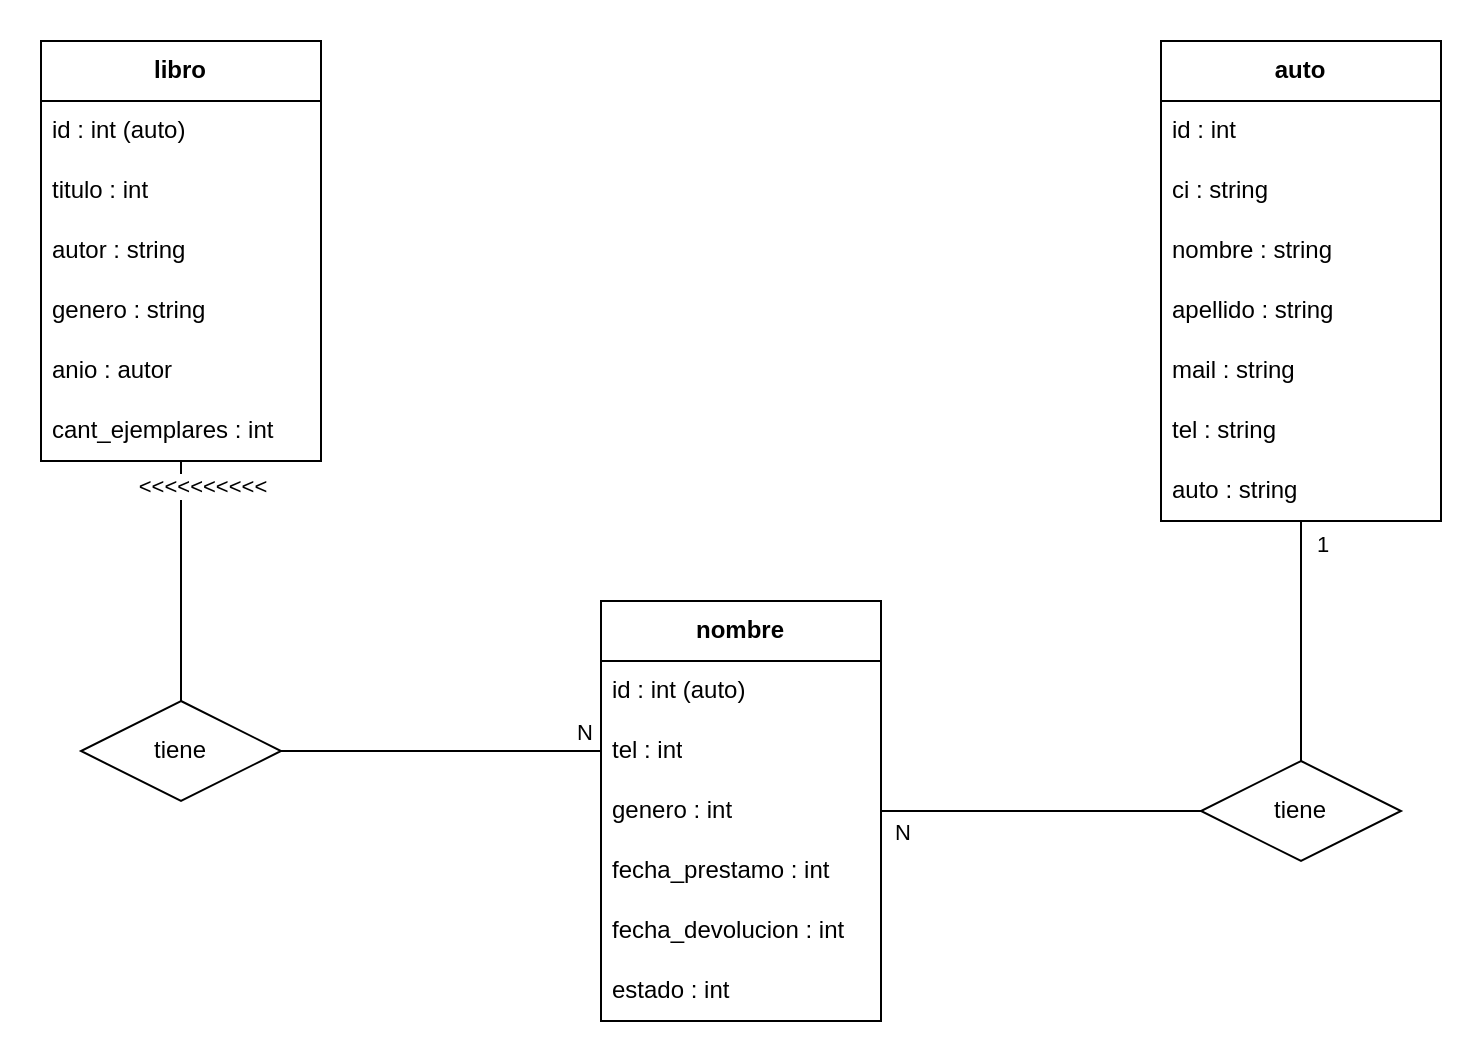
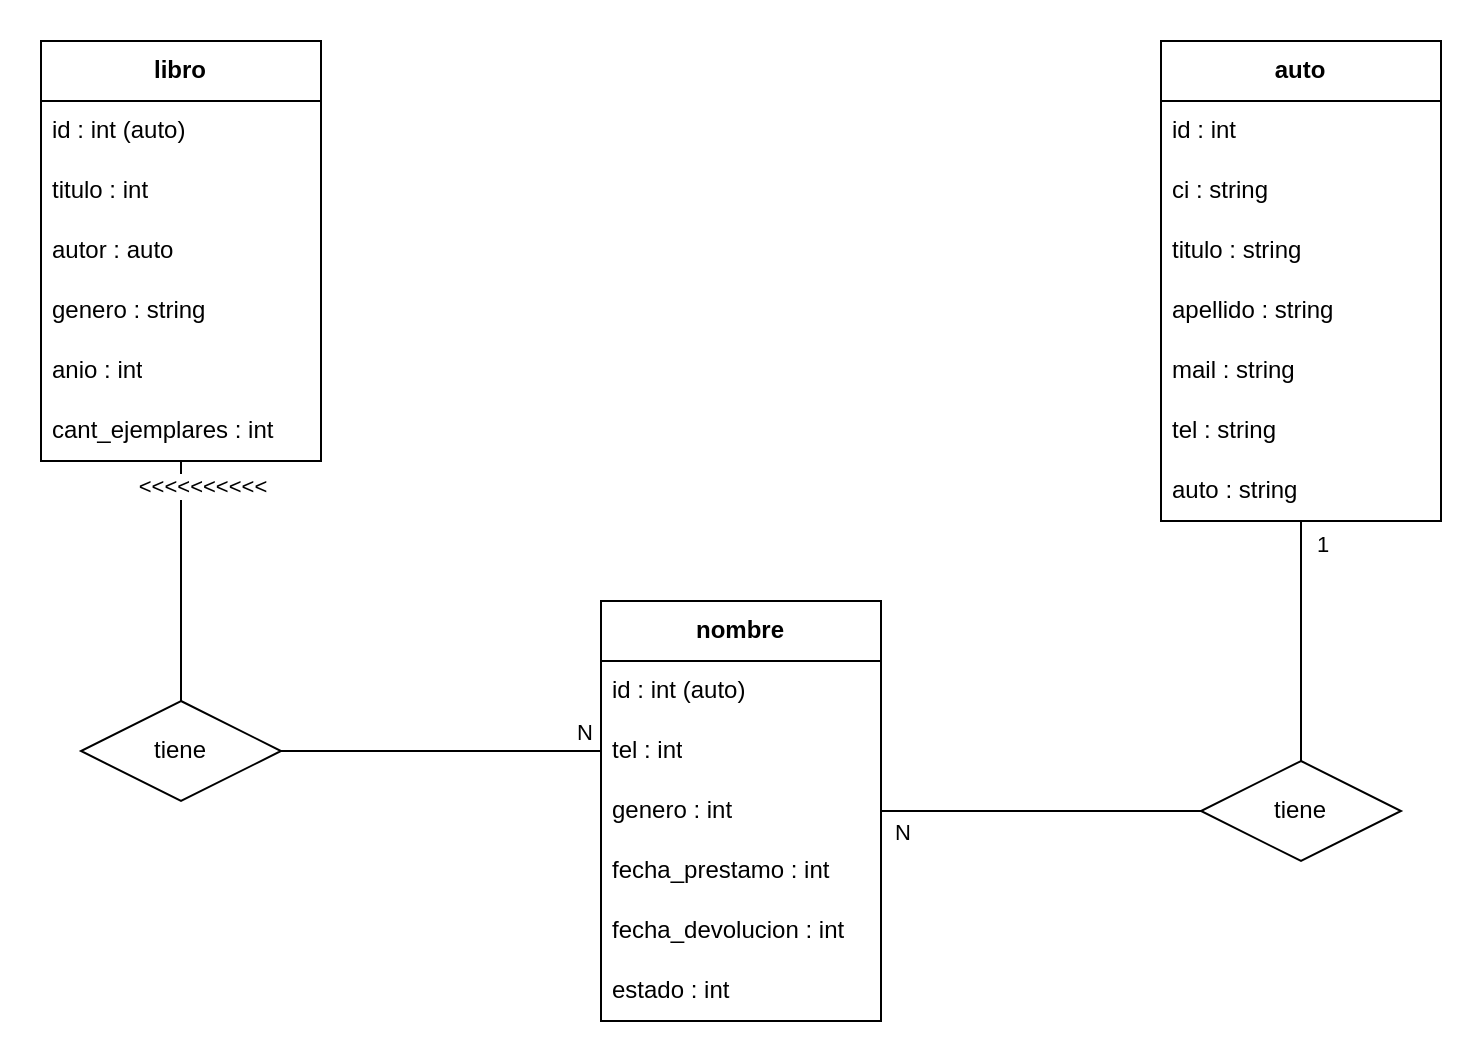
node "autor : string": label "autor : string" -> "autor : auto"
node "nombre : string": label "nombre : string" -> "titulo : string"
node "anio : autor": label "anio : autor" -> "anio : int"
